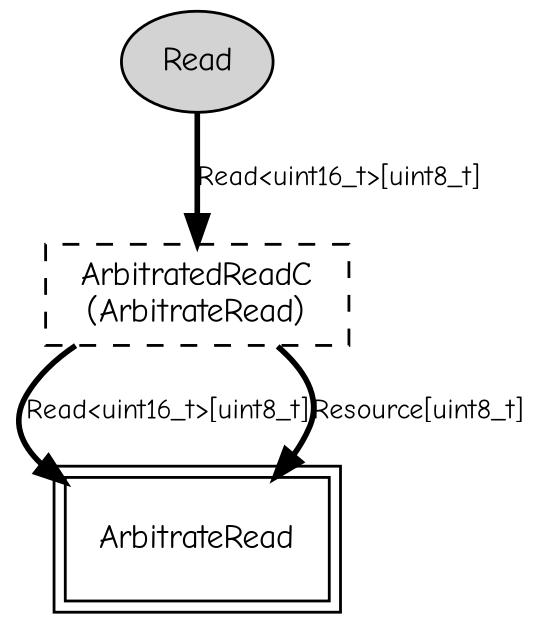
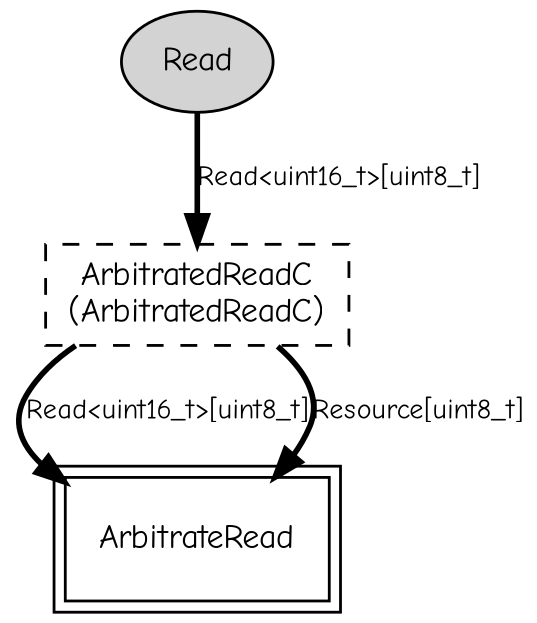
node "ArbitratedReadC (ArbitrateRead)": label "ArbitratedReadC (ArbitrateRead)" -> "ArbitratedReadC (ArbitratedReadC)"
